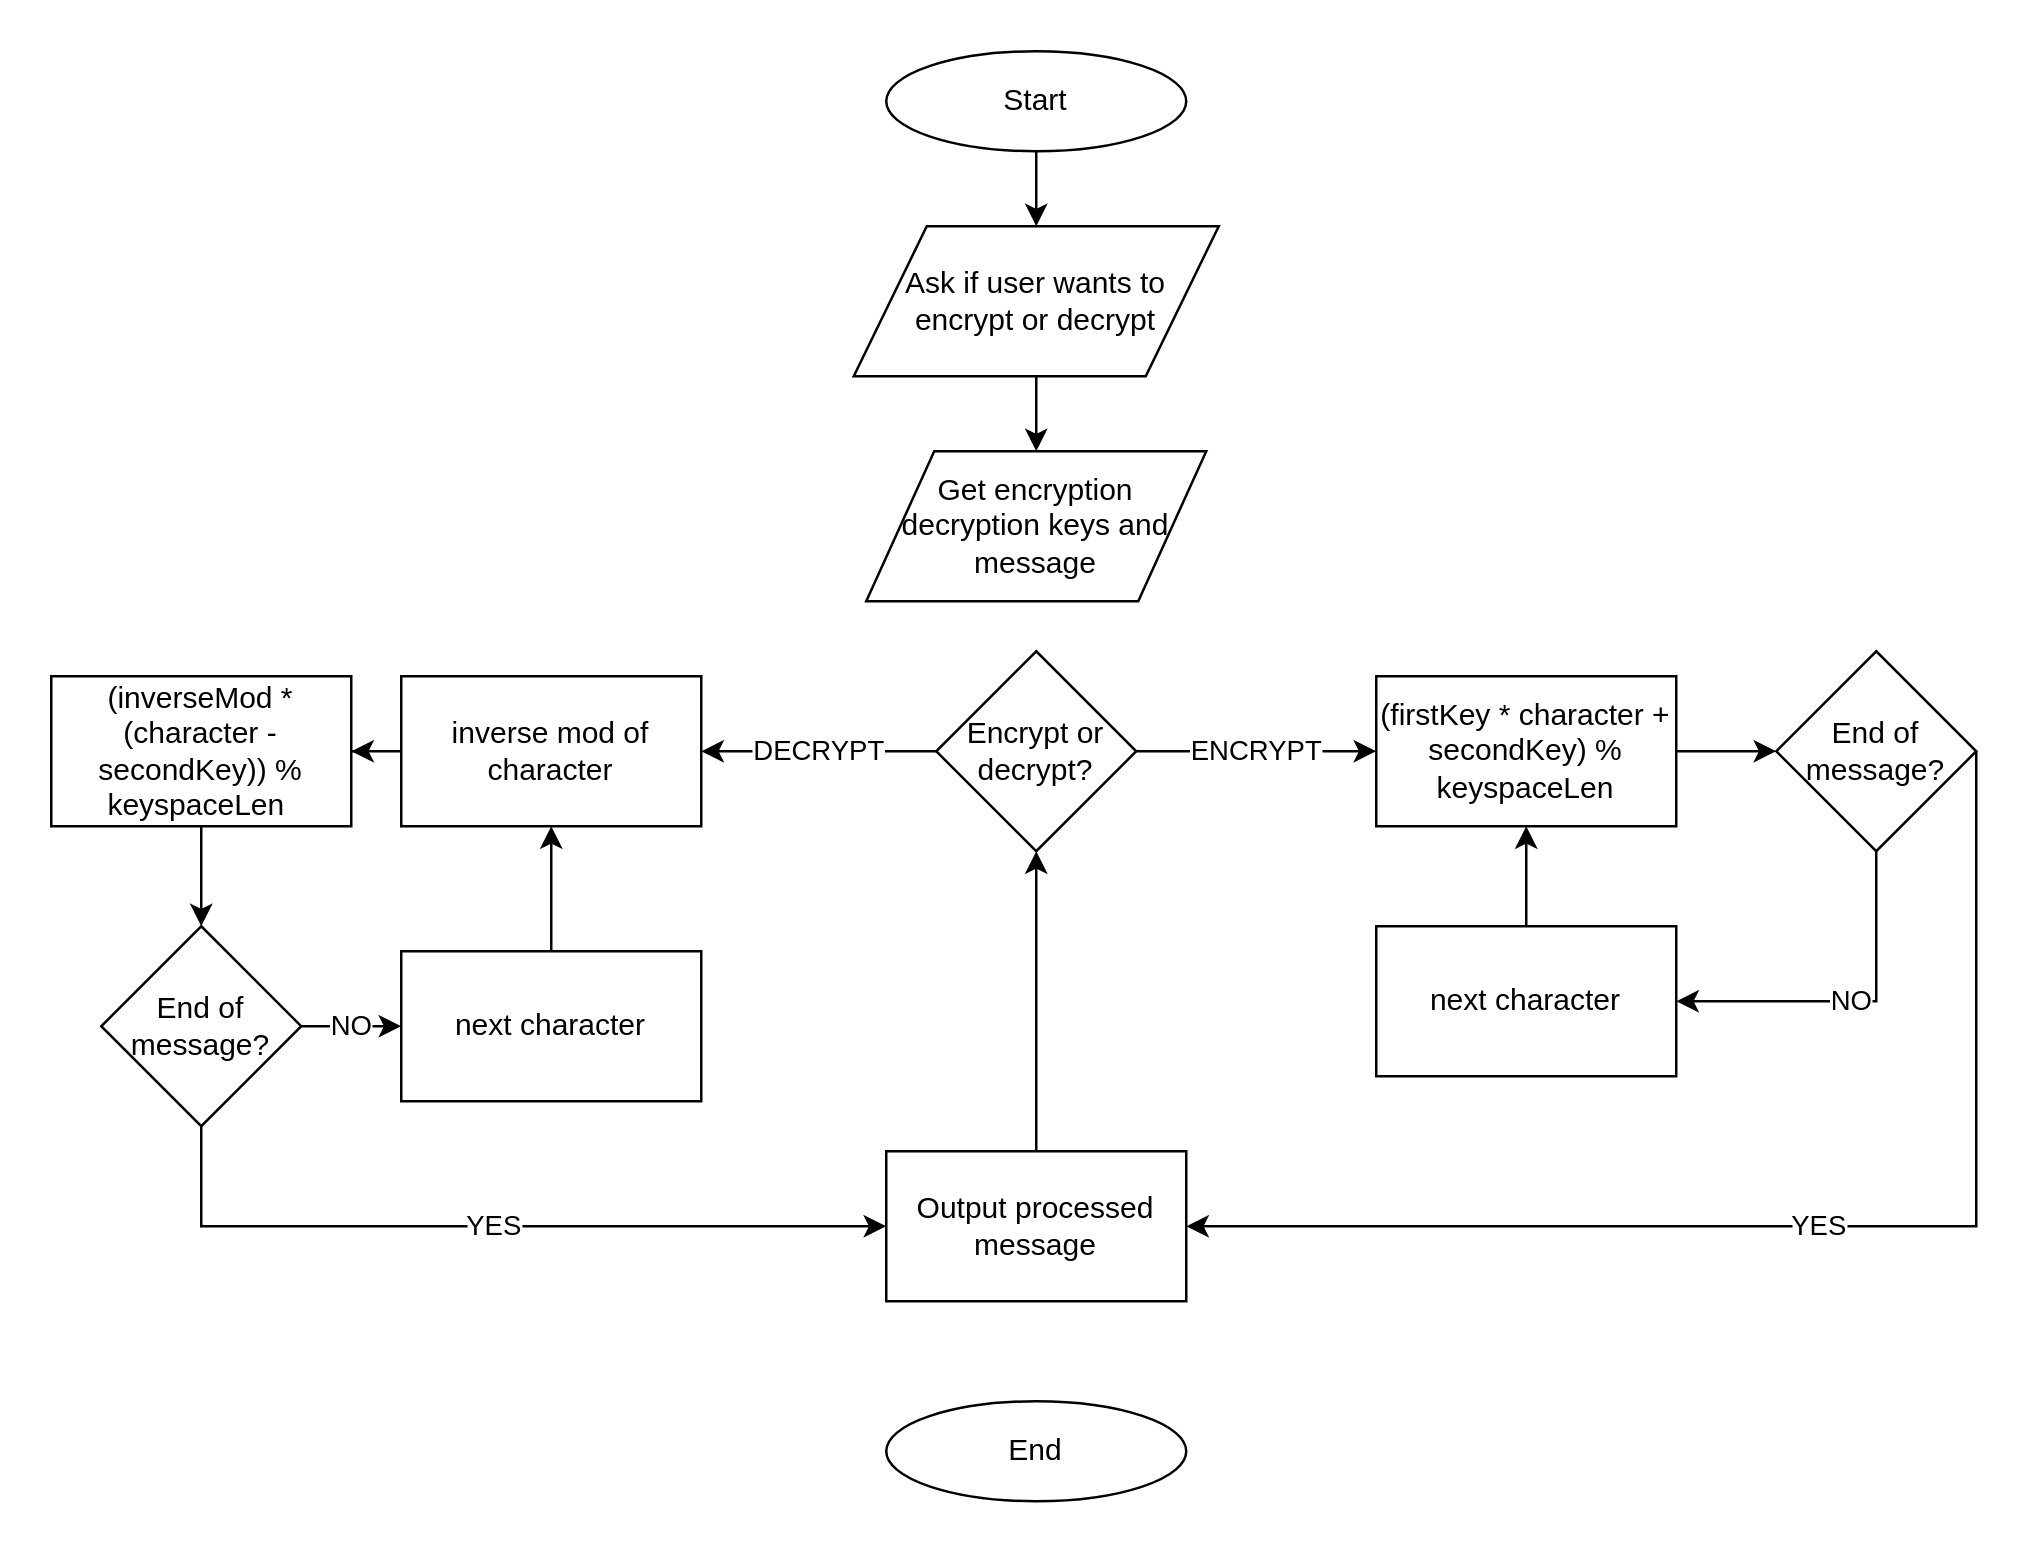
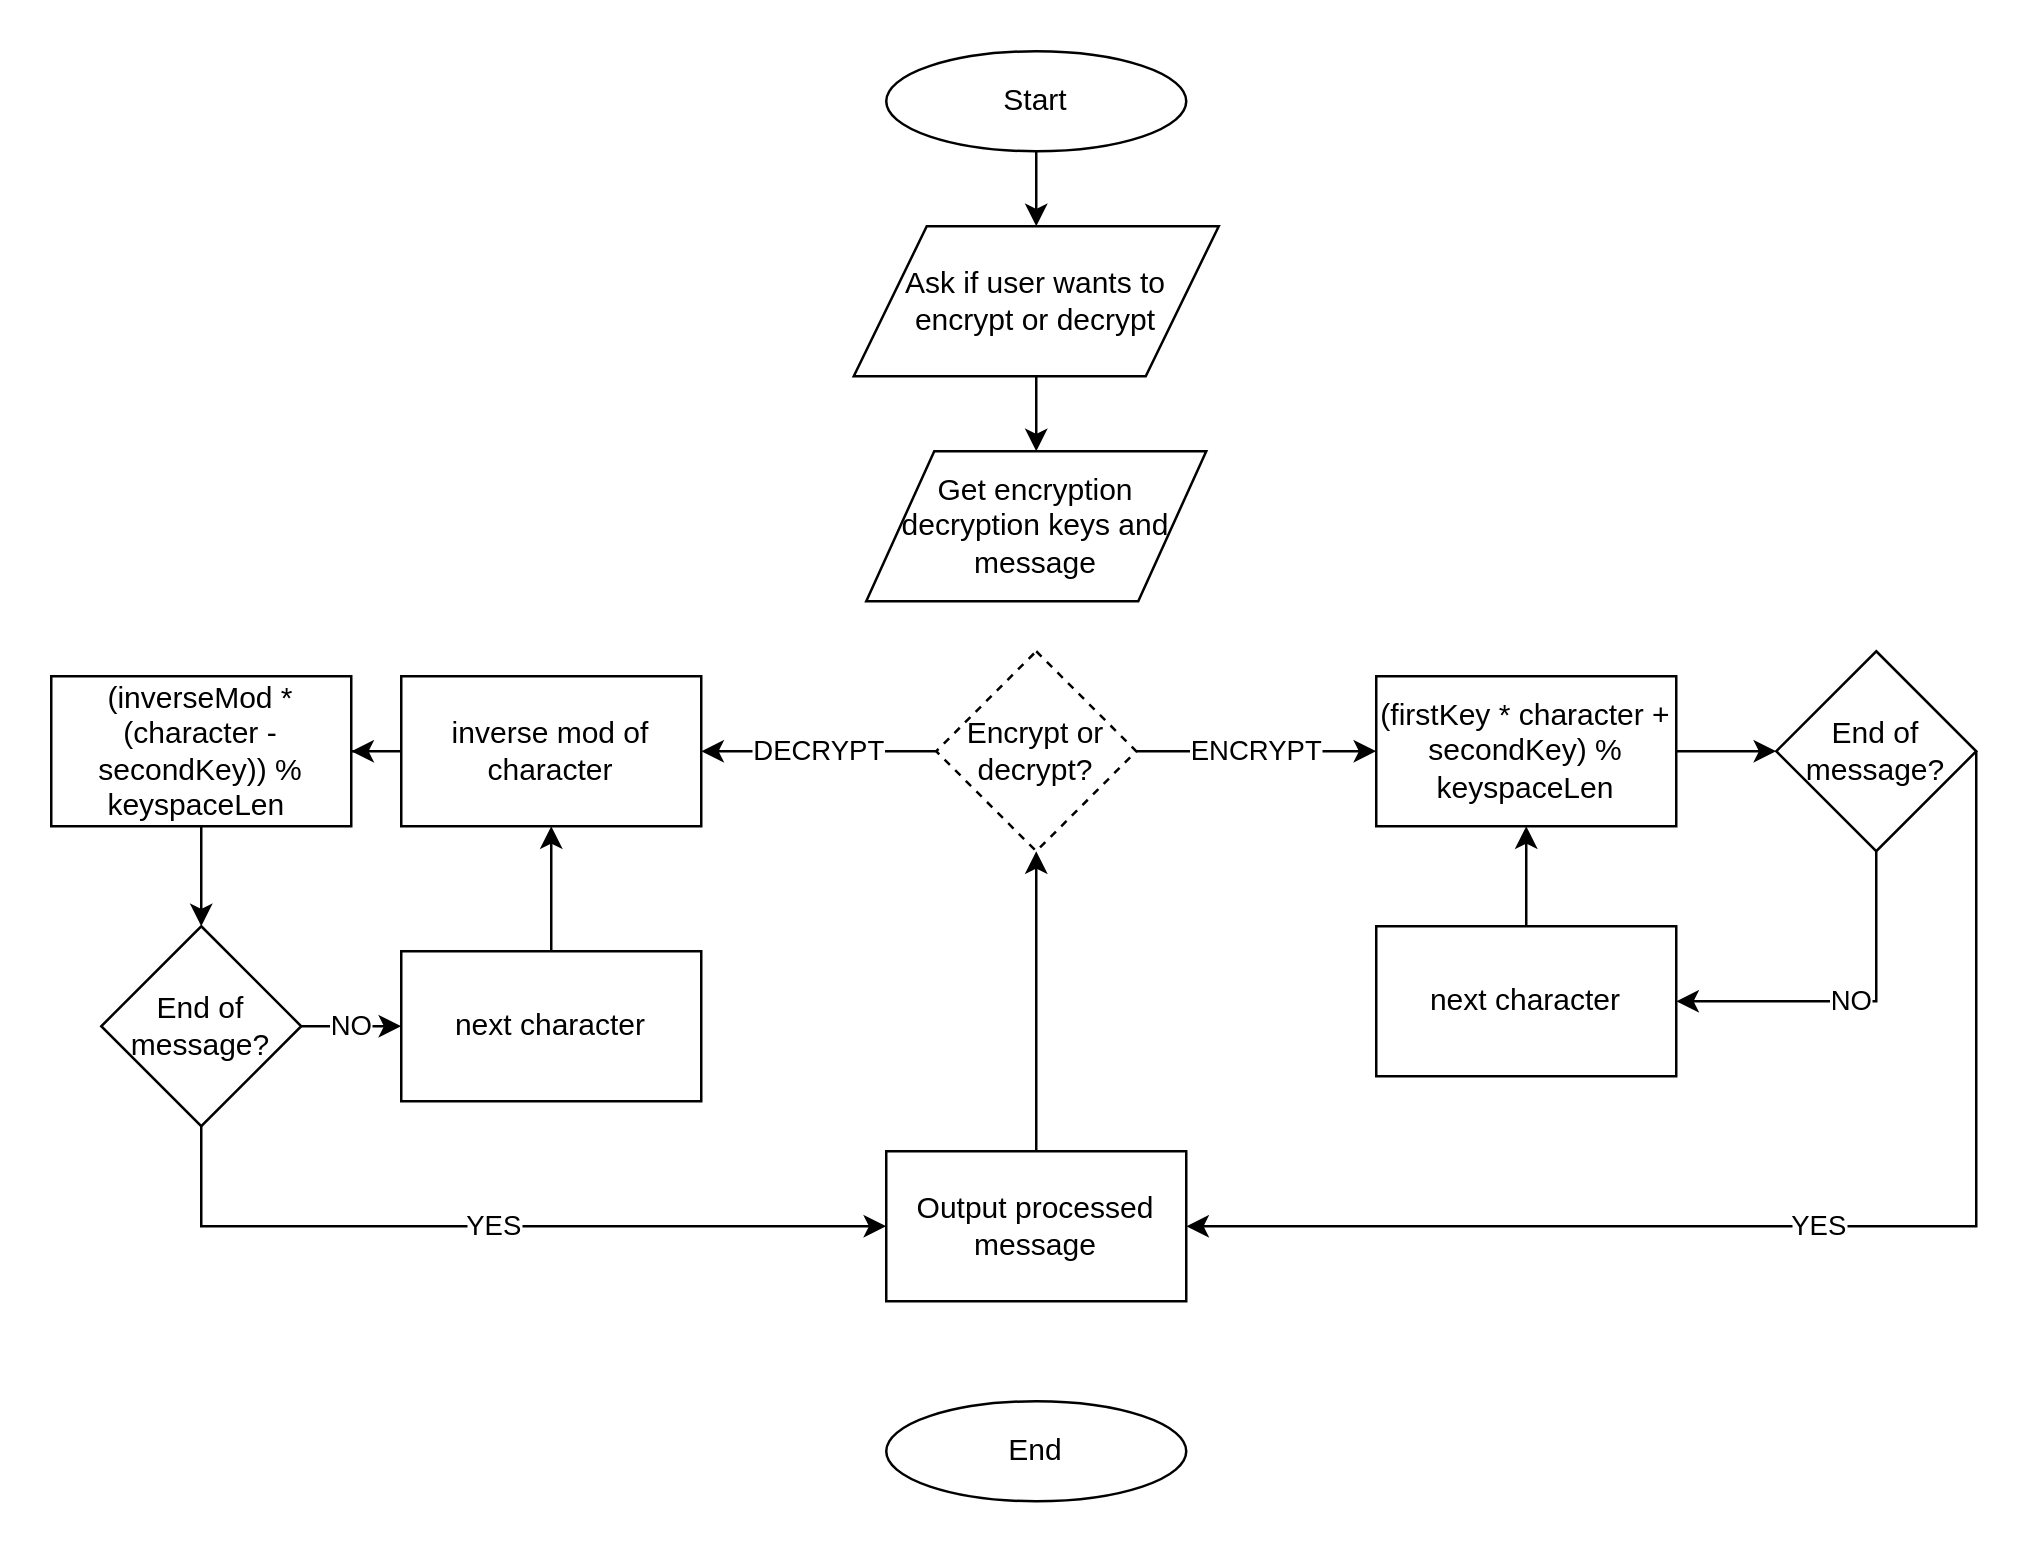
node "Encrypt or decrypt?": style solid -> dashed
